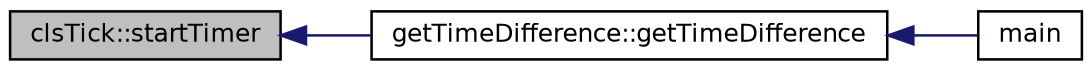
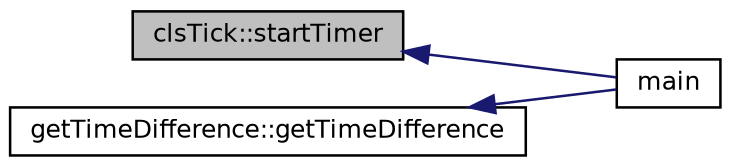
edge "getTimeDifference::getTimeDifference" -> "clsTick::startTimer": now "main" -> "clsTick::startTimer"
